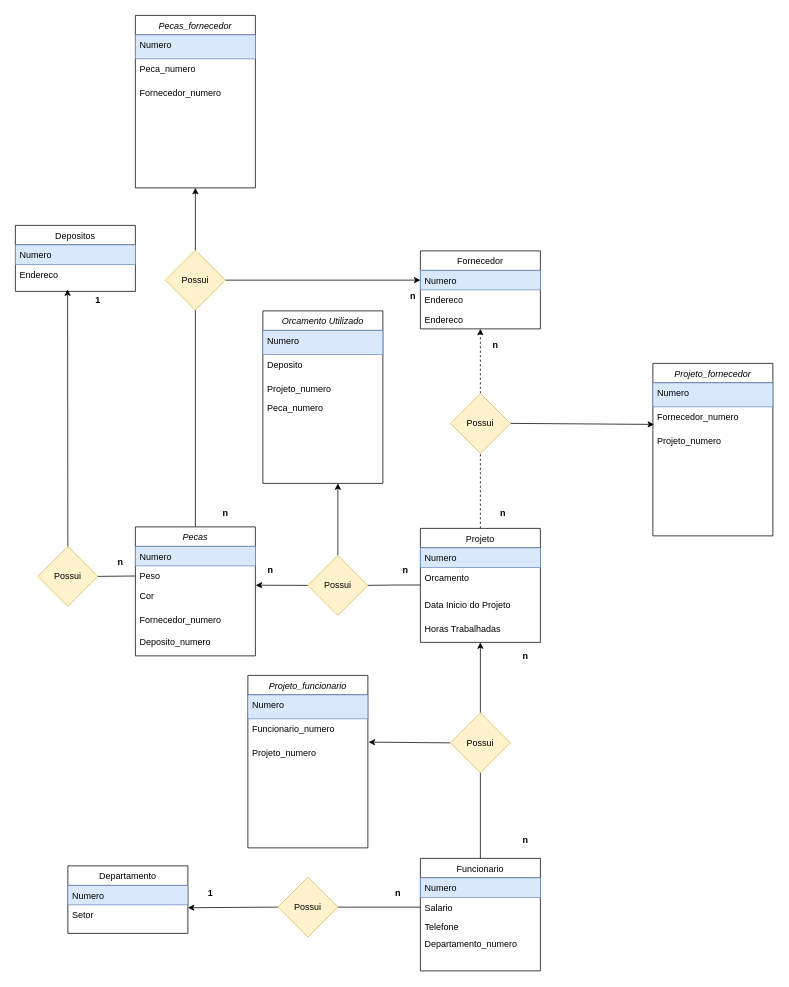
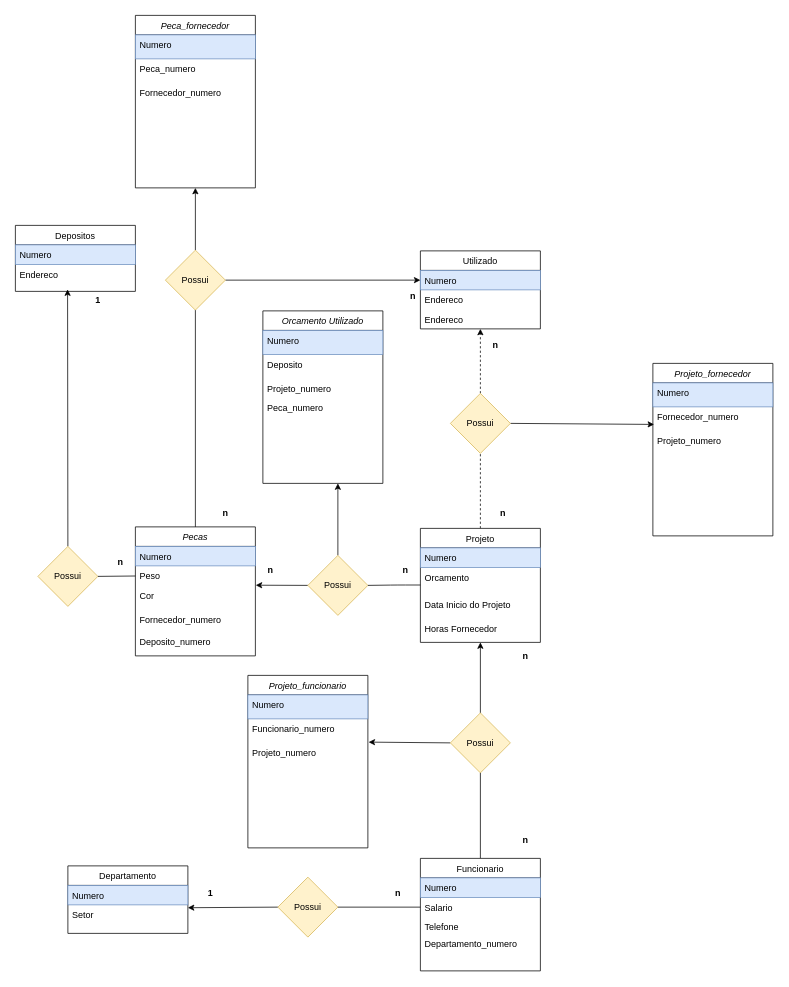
node "Pecas_fornecedor": label "Pecas_fornecedor" -> "Peca_fornecedor"
node "Fornecedor": label "Fornecedor" -> "Utilizado"
node "Horas Trabalhadas": label "Horas Trabalhadas" -> "Horas Fornecedor"
